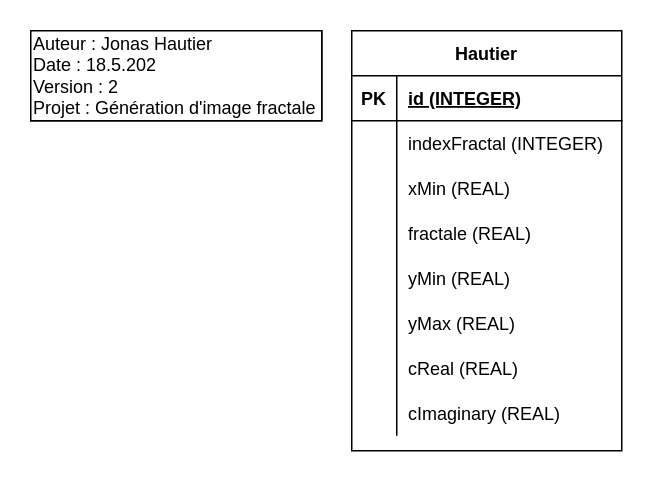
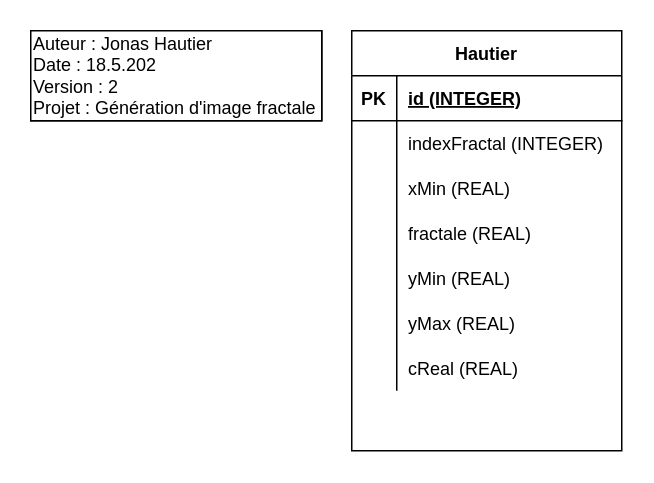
node "cImaginary (REAL)": removed
